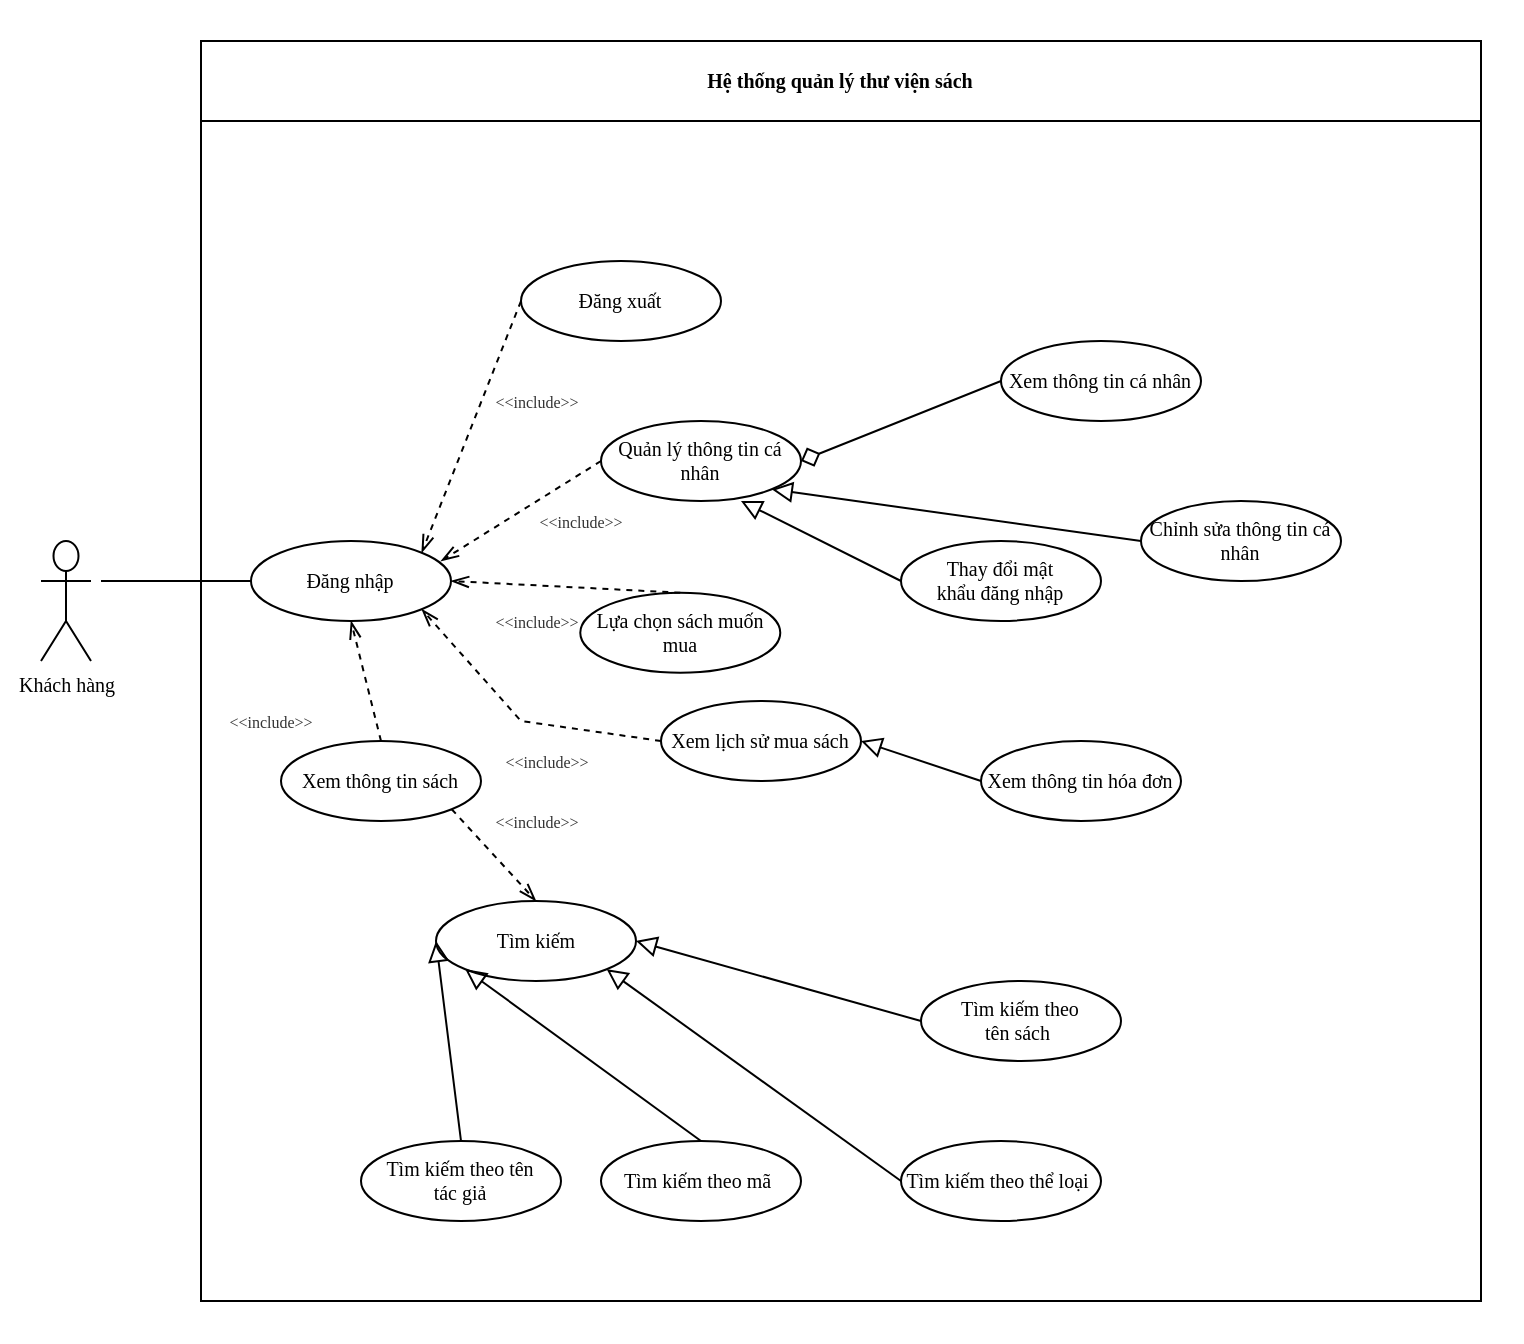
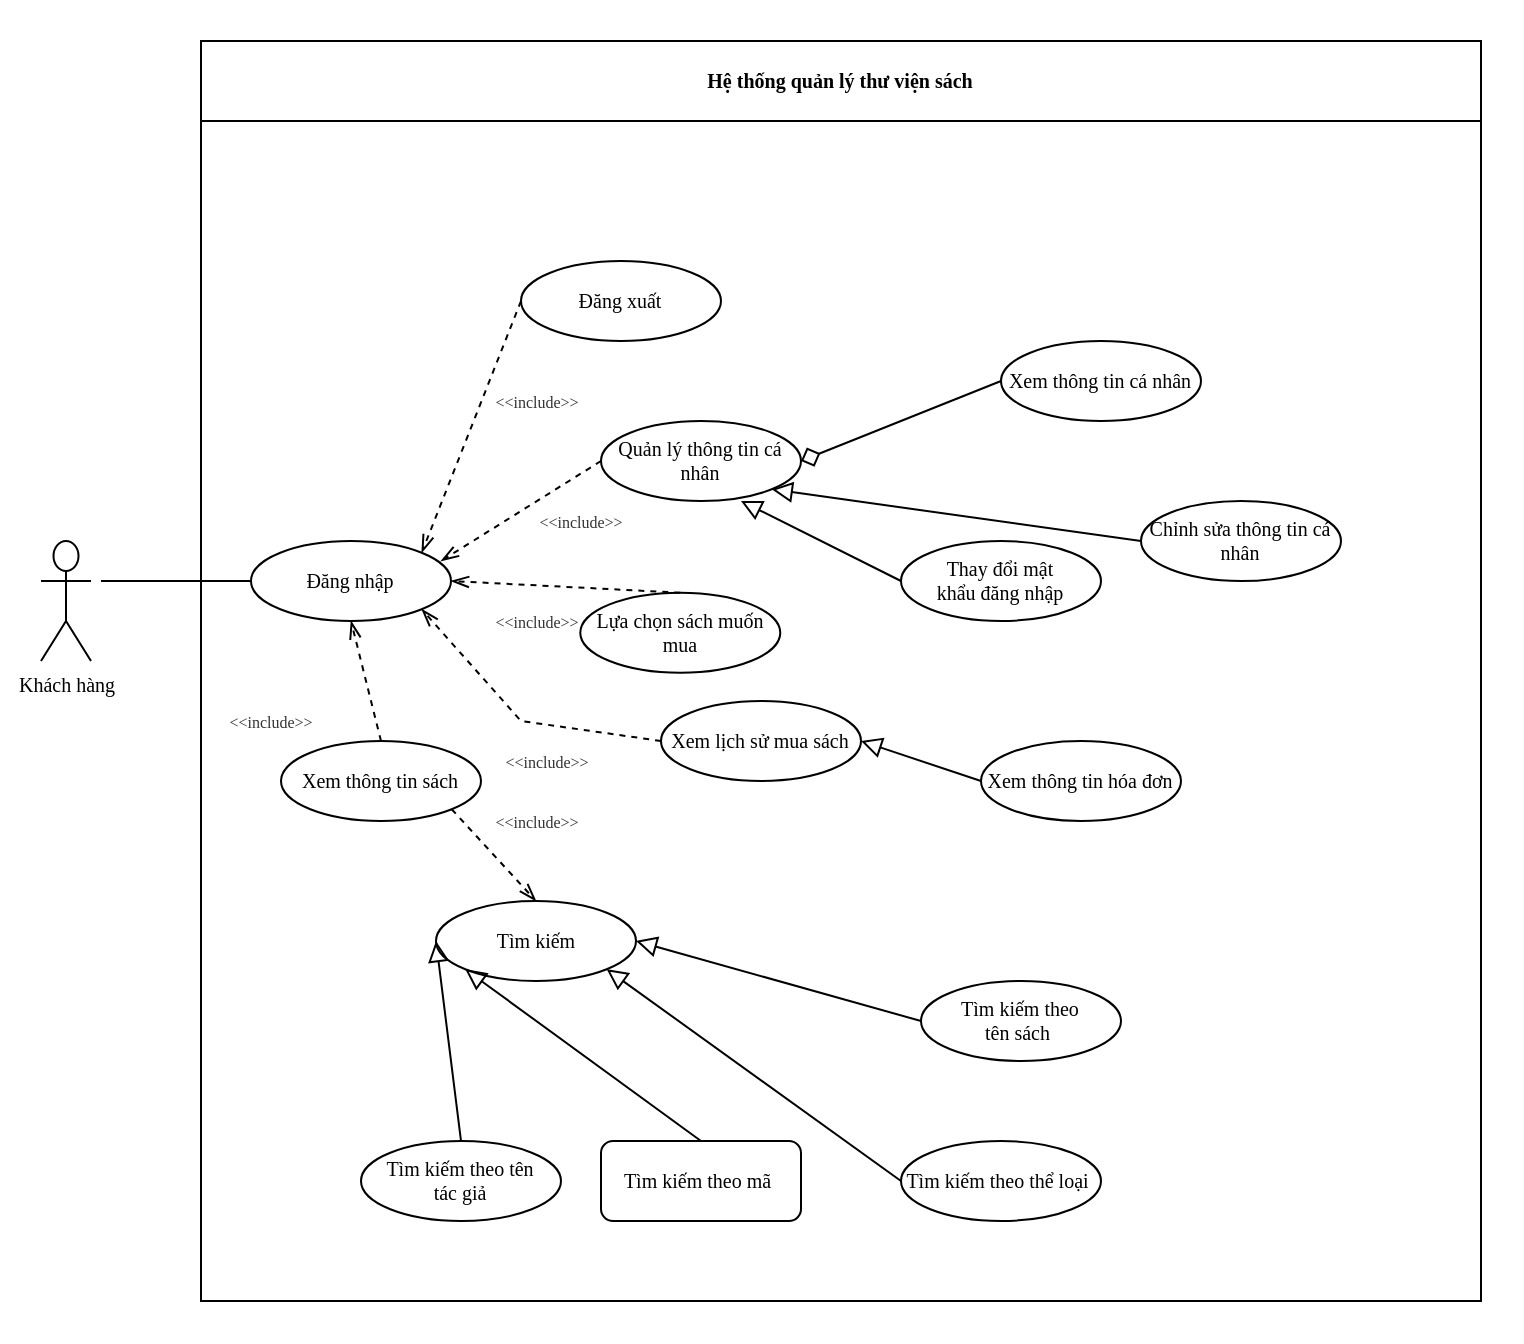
node "Tìm kiếm theo mã": shape ellipse -> rounded rectangle
